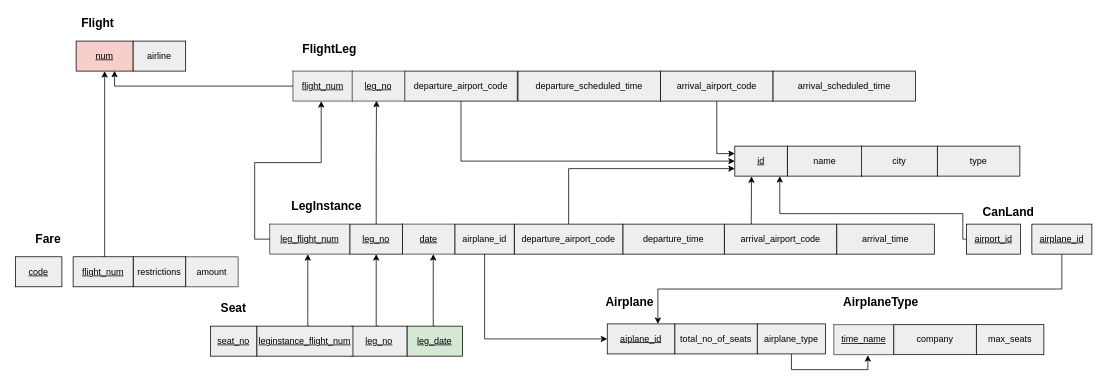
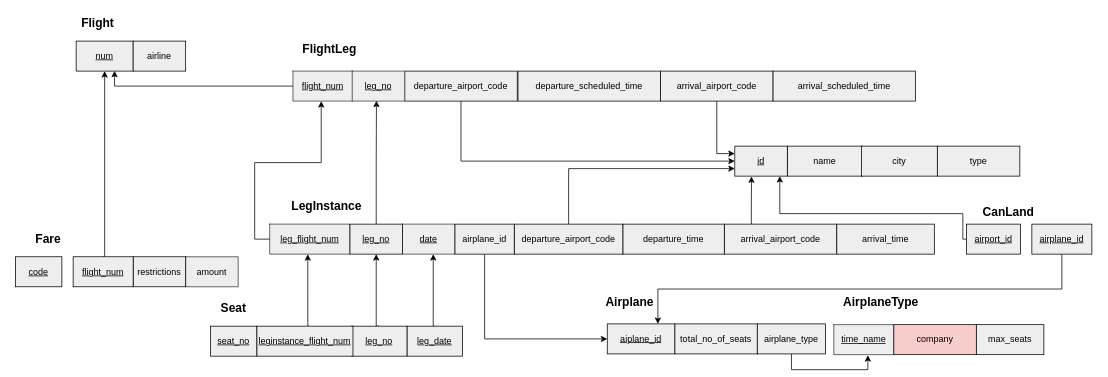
node "num": fillcolor #f8cecc -> #eeeeee
node "company": fillcolor #eeeeee -> #f8cecc
node "leg_date": fillcolor #d5e8d4 -> #eeeeee
